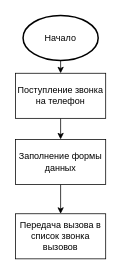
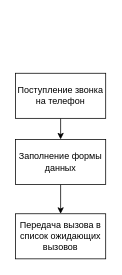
node "Начало": removed
edge "Начало" -> "Поступление звонка на телефон": removed
node "Передача вызова в список звонка вызовов": label "Передача вызова в список звонка вызовов" -> "Передача вызова в список ожидающих вызовов"
